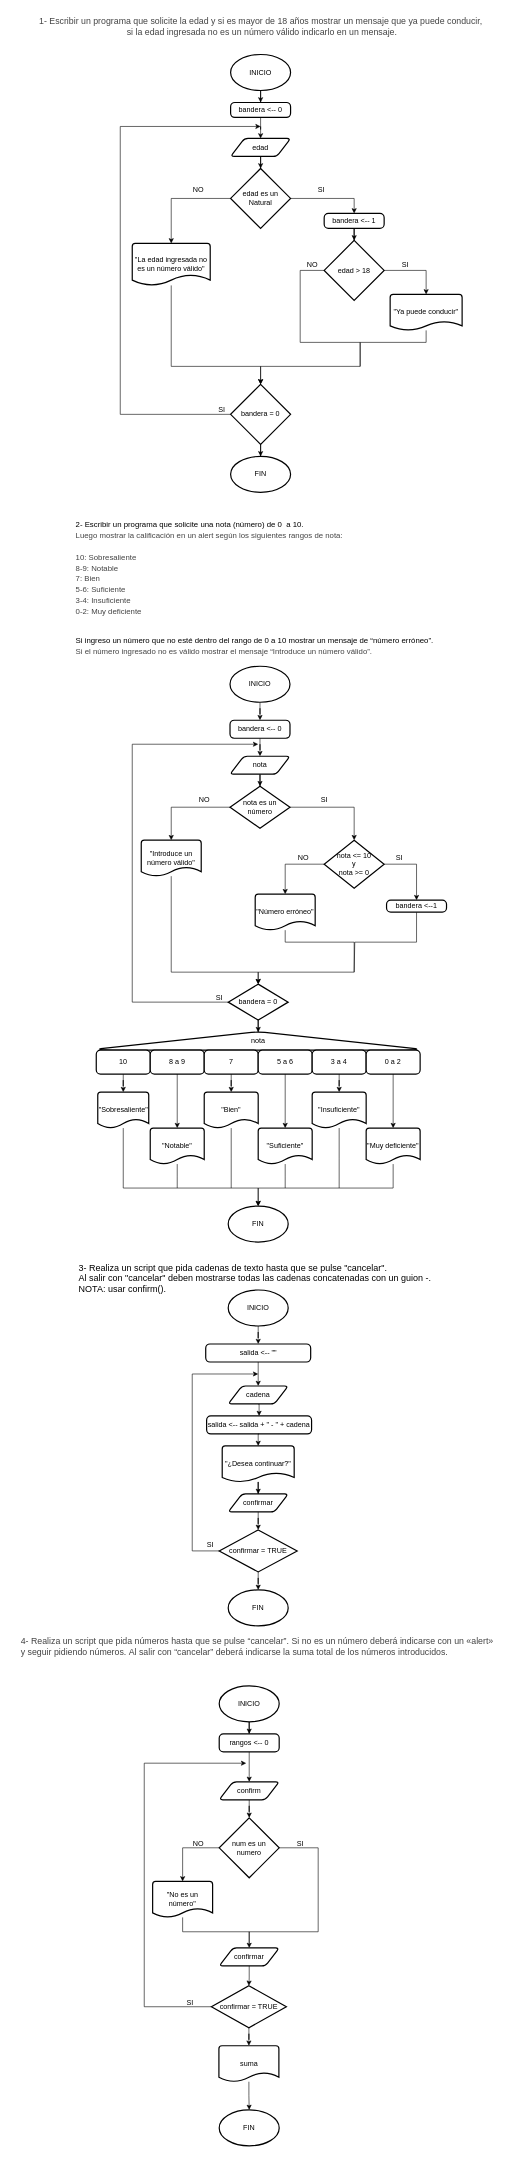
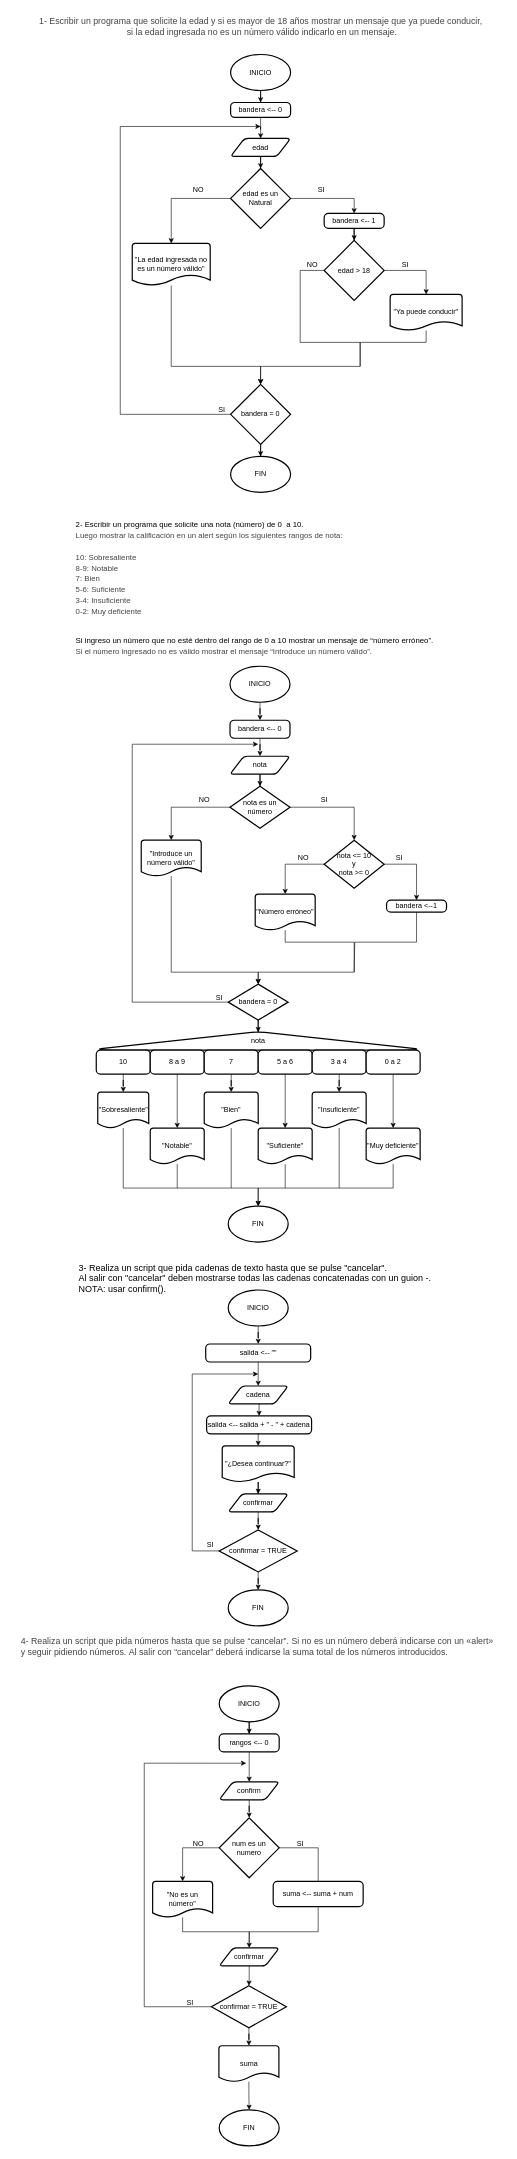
node "suma <-- suma + num": added
